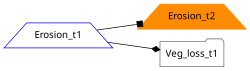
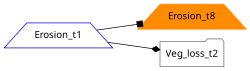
node "Erosion_t2": label "Erosion_t2" -> "Erosion_t8"
node "Veg_loss_t1": label "Veg_loss_t1" -> "Veg_loss_t2"
